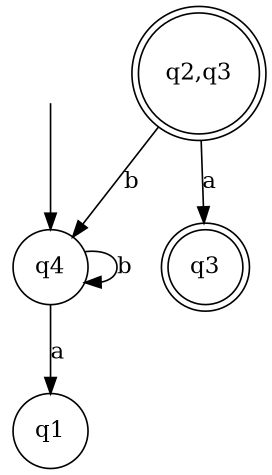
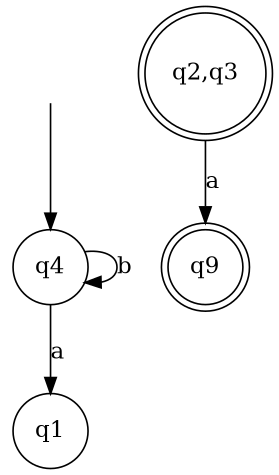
edge "q2,q3" -> "q4": removed, label "b"
node "q3": label "q3" -> "q9"
